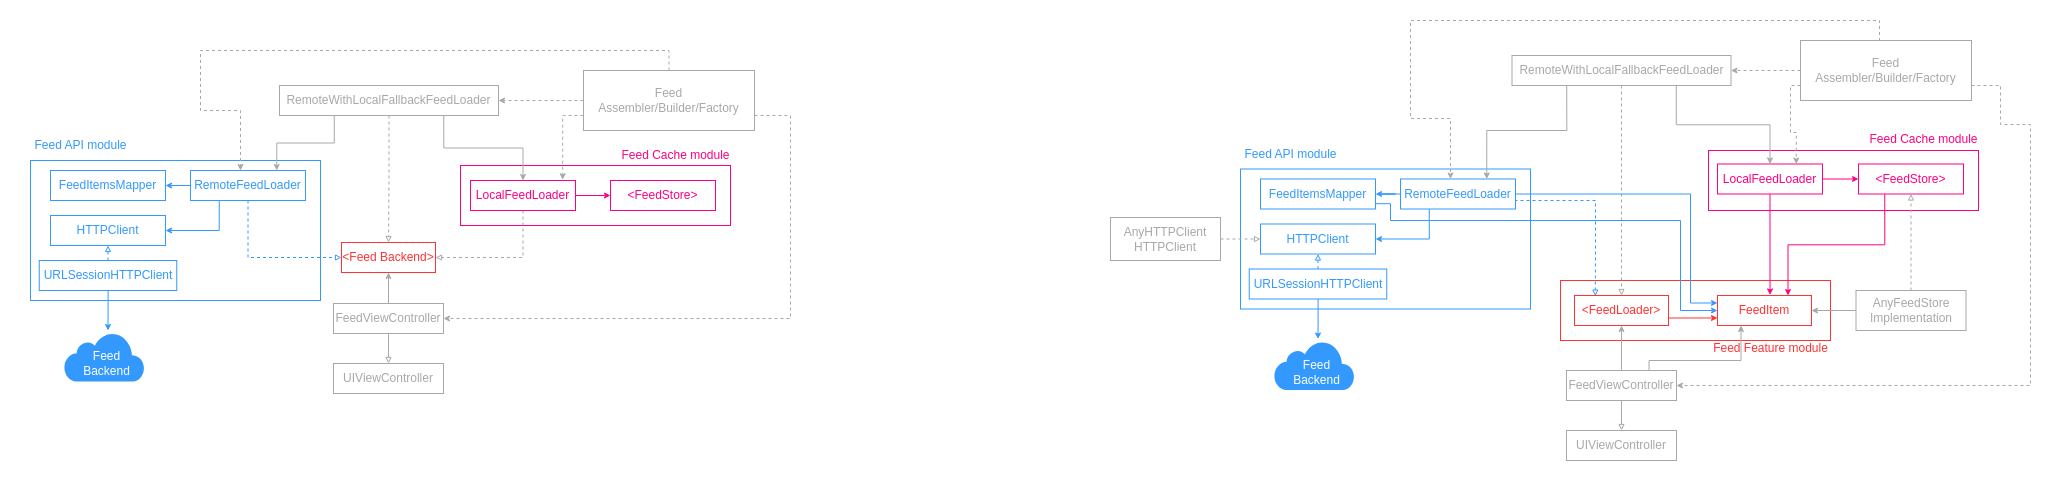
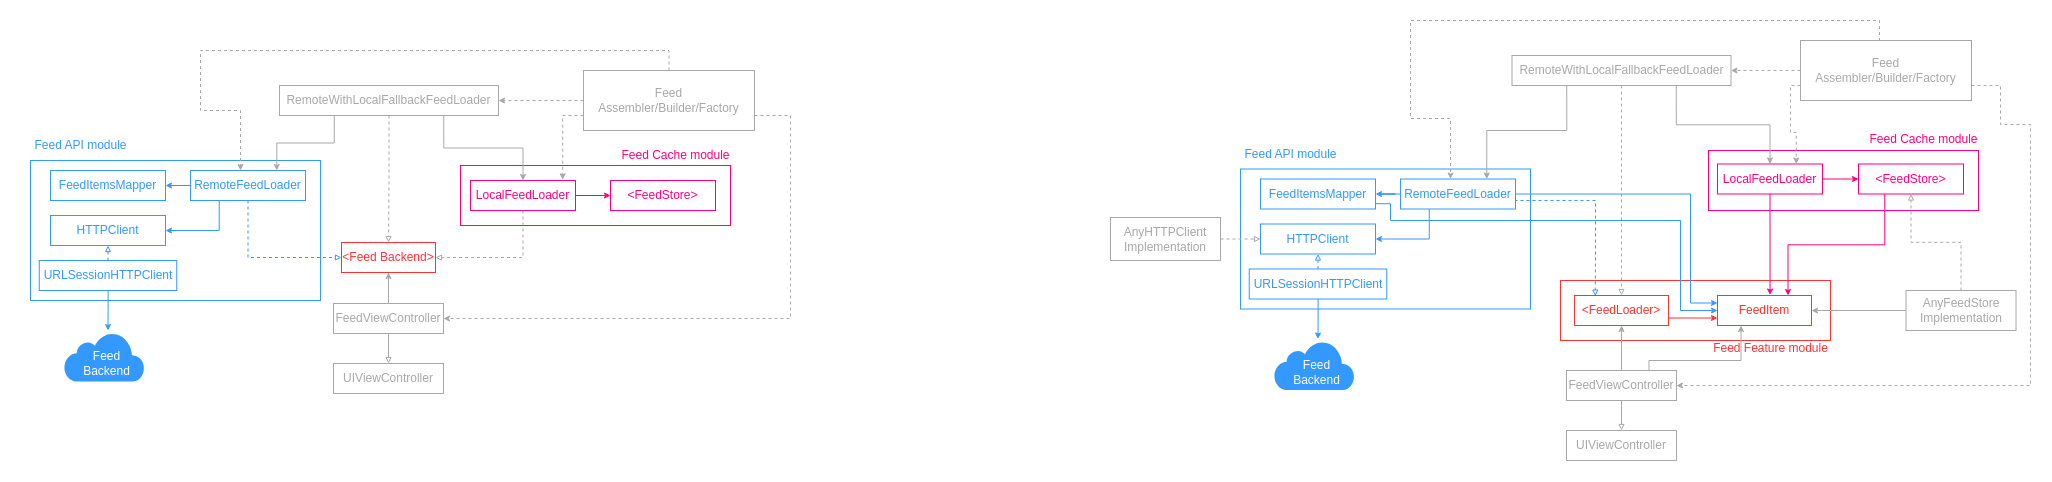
node "AnyHTTPClient HTTPClient": label "AnyHTTPClient HTTPClient" -> "AnyHTTPClient Implementation"
node "AnyFeedStore Implementation": moved (1911, 311) -> (1961, 311)
